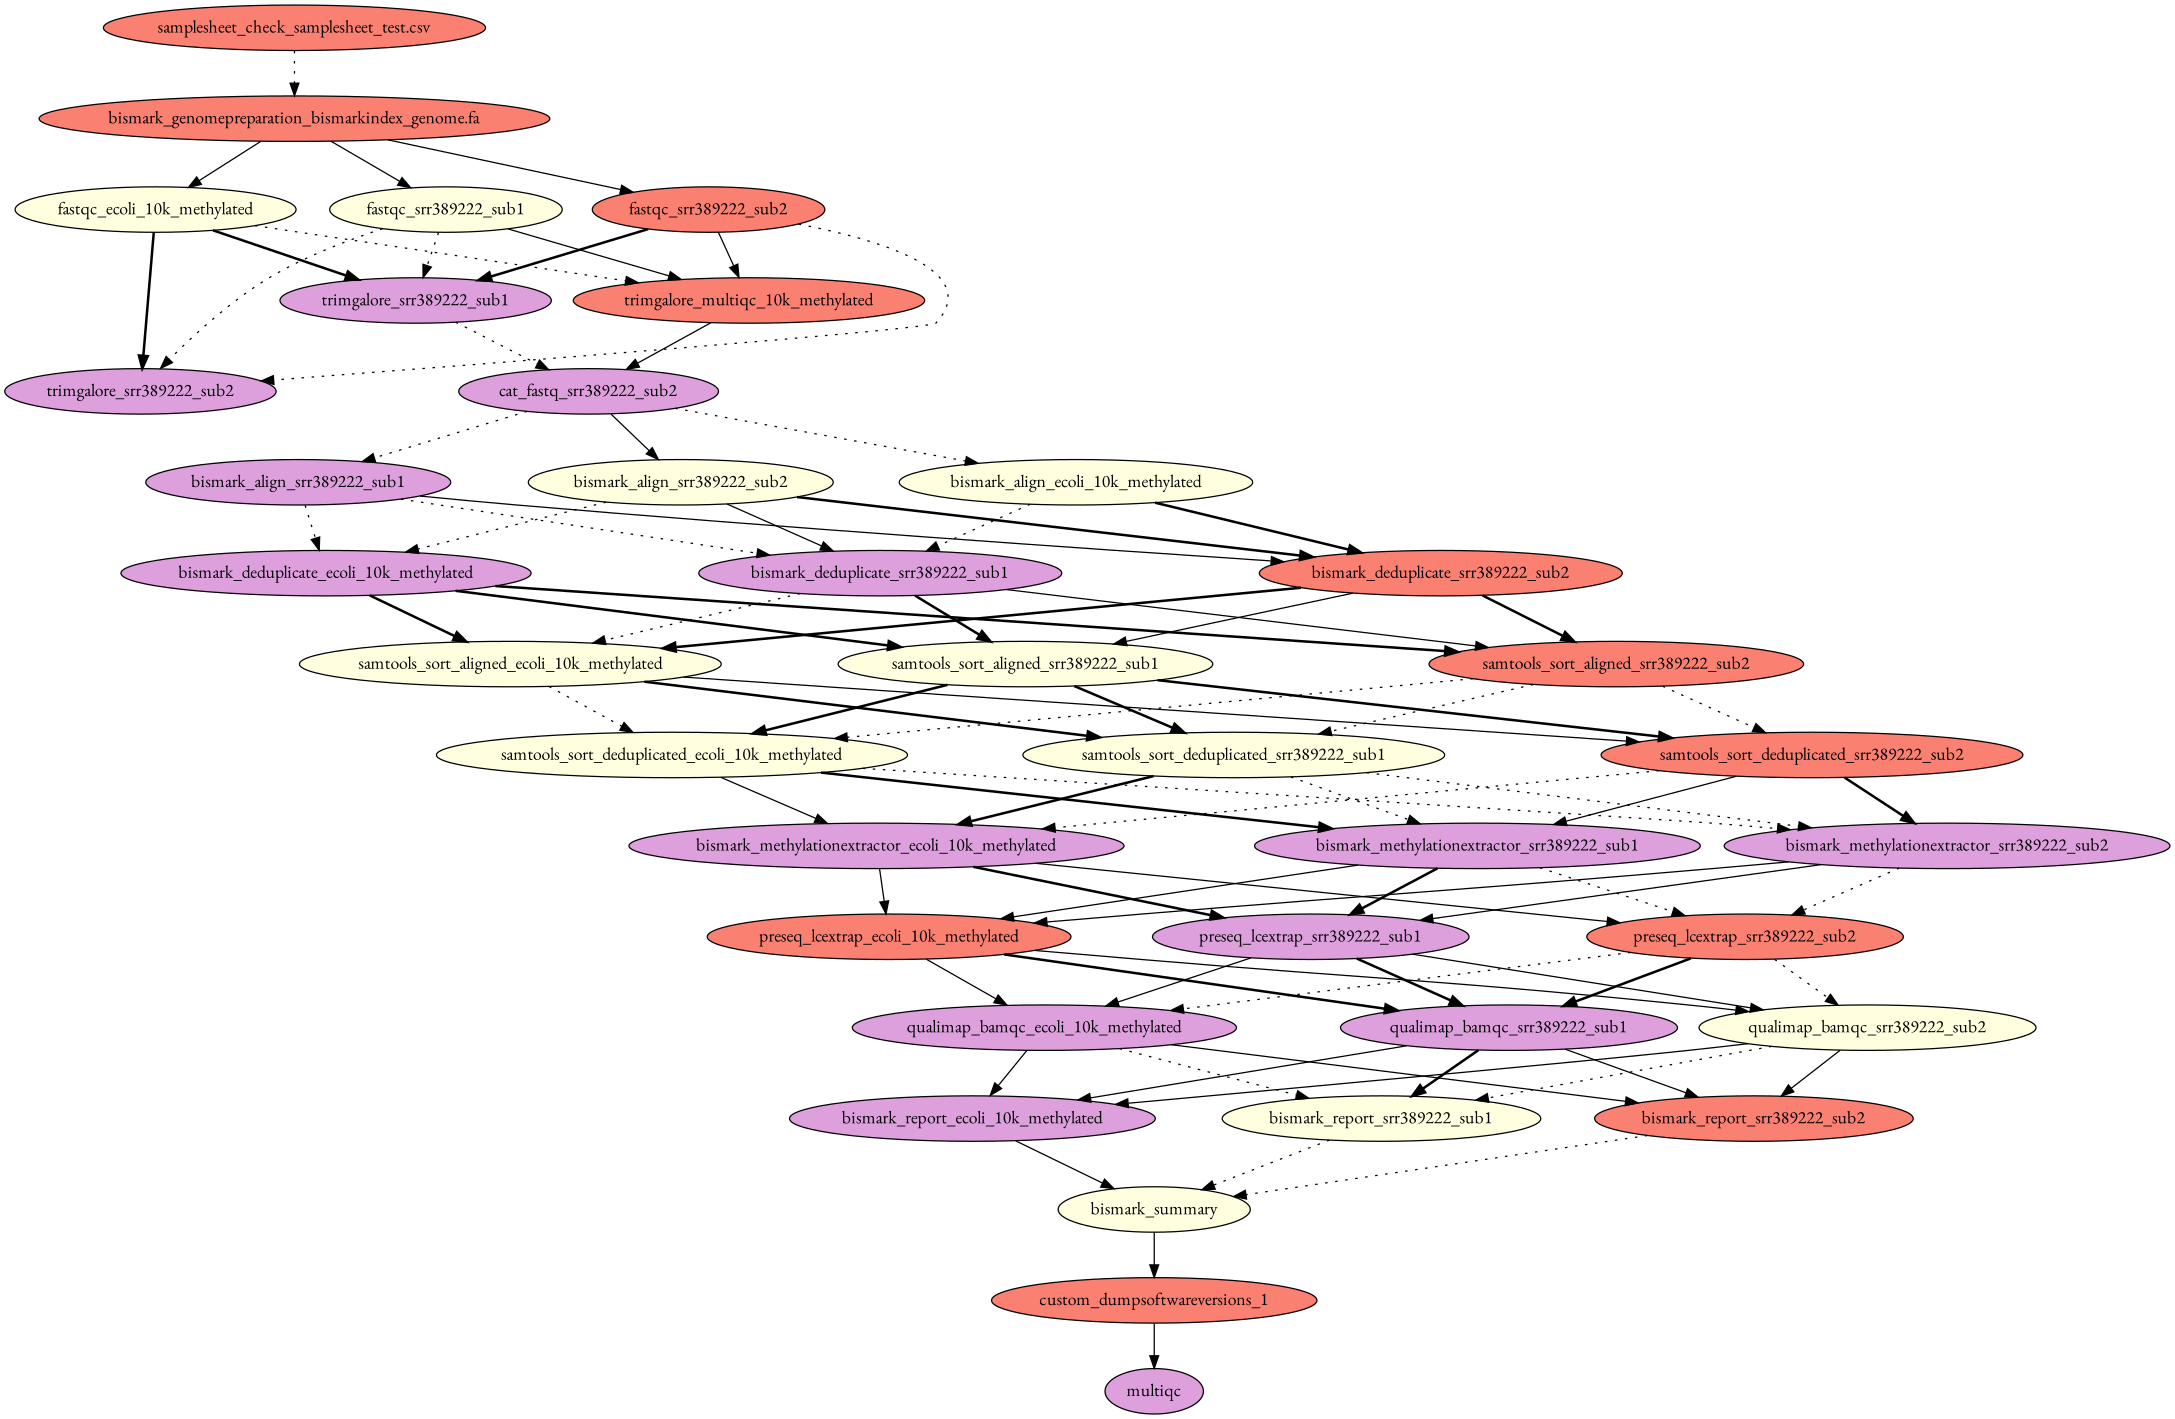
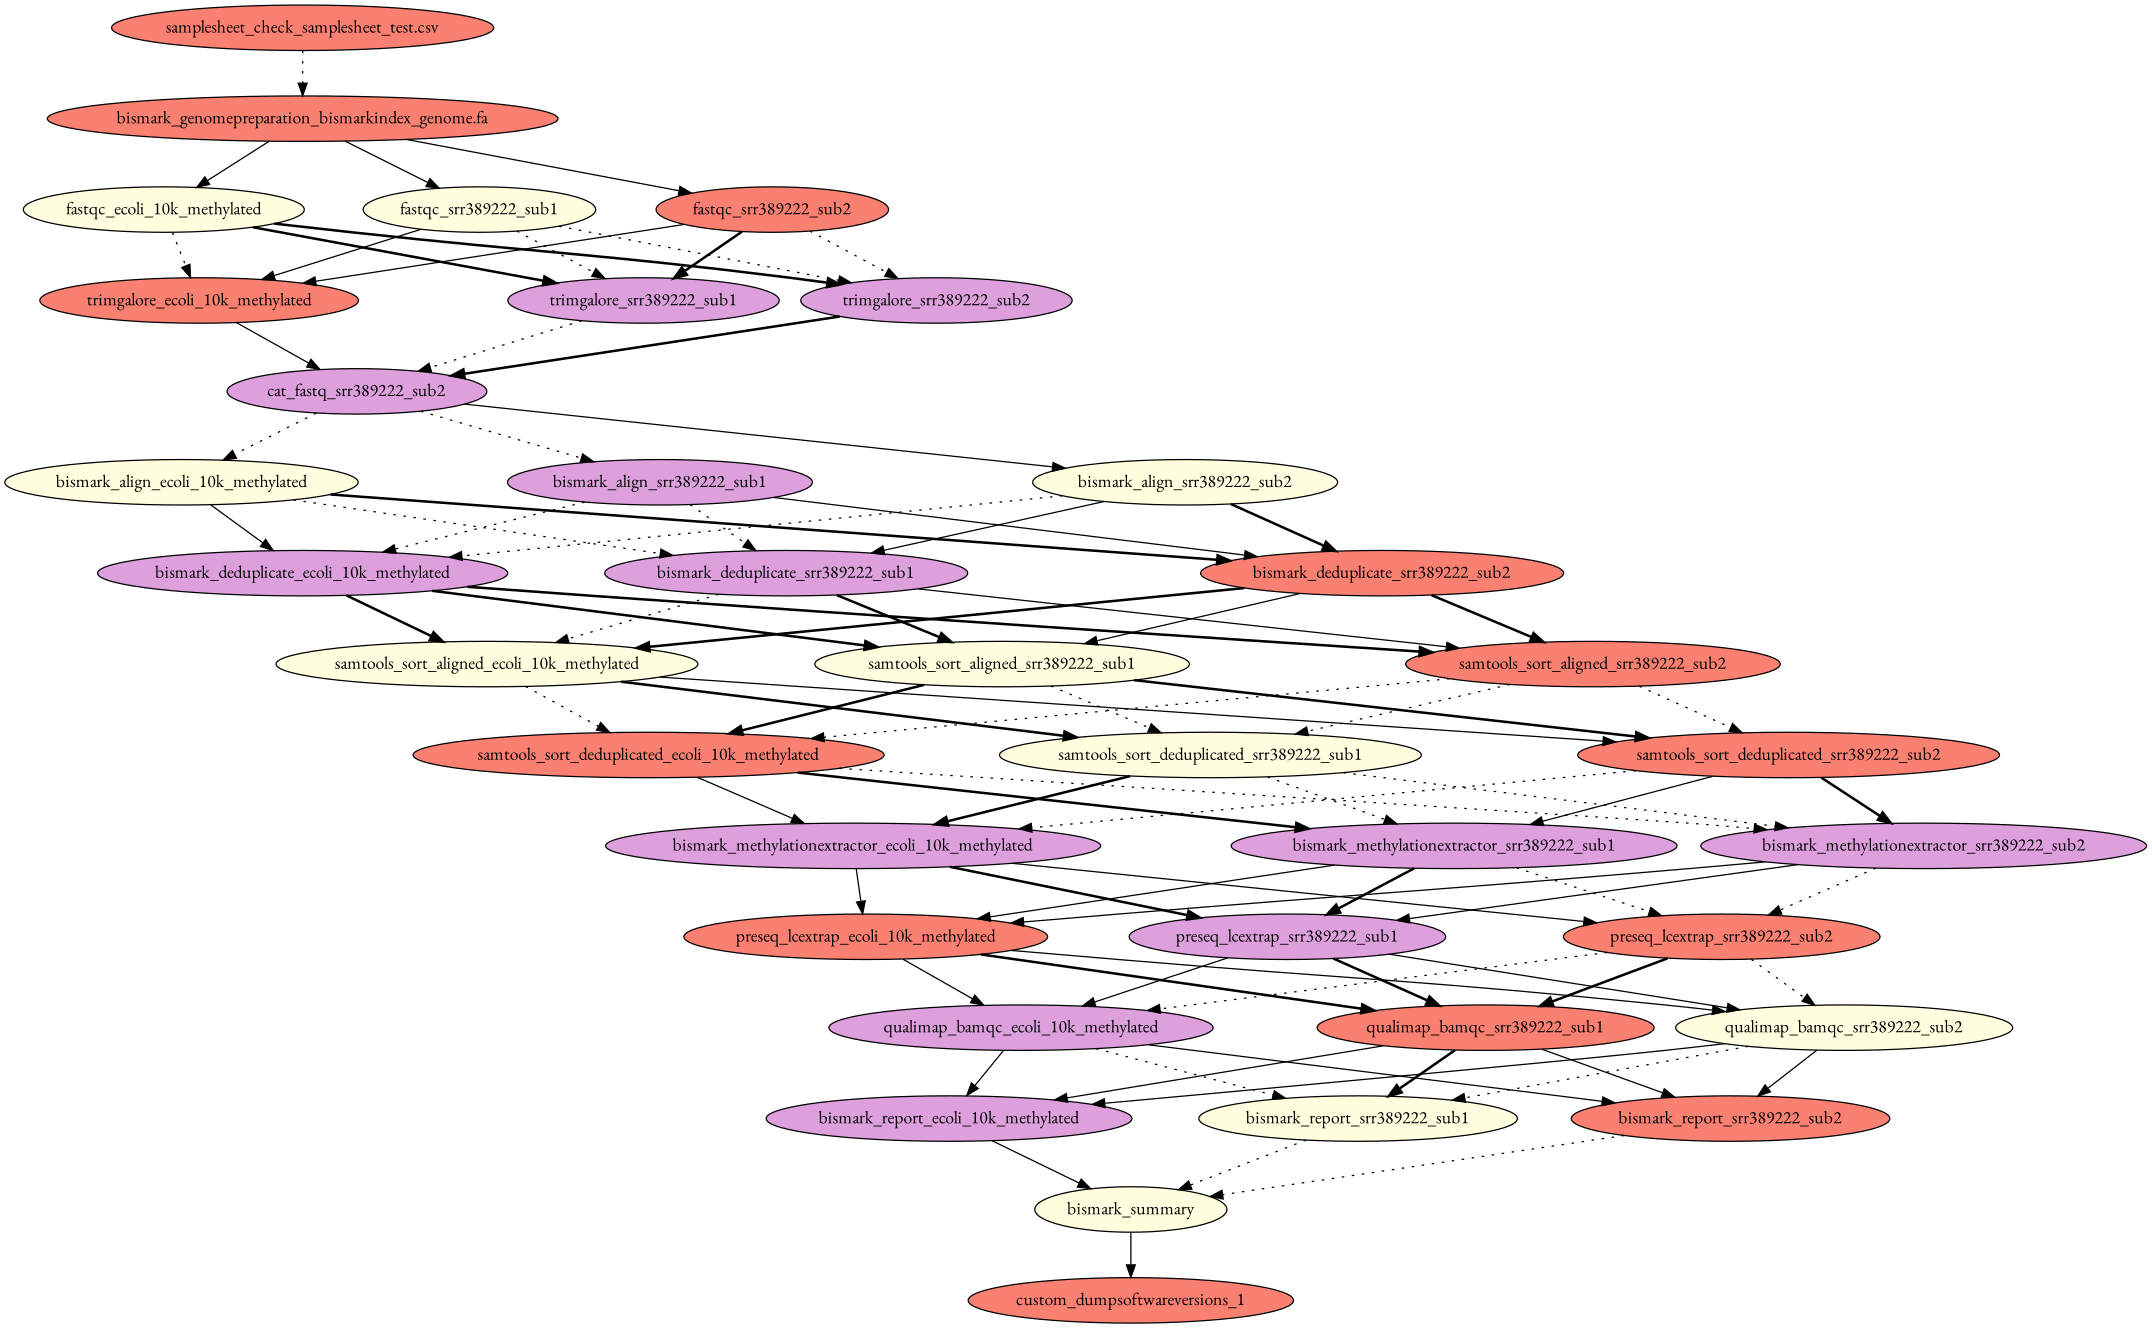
node "trimgalore_multiqc_10k_methylated": label "trimgalore_multiqc_10k_methylated" -> "trimgalore_ecoli_10k_methylated"
edge "trimgalore_srr389222_sub2" -> "cat_fastq_srr389222_sub2": added
edge "bismark_align_ecoli_10k_methylated" -> "bismark_deduplicate_ecoli_10k_methylated": added
edge "samtools_sort_aligned_srr389222_sub1" -> "samtools_sort_deduplicated_srr389222_sub1": style bold -> dotted
node "samtools_sort_deduplicated_ecoli_10k_methylated": fillcolor lightyellow -> salmon
node "qualimap_bamqc_srr389222_sub1": fillcolor plum -> salmon
node "multiqc": removed
